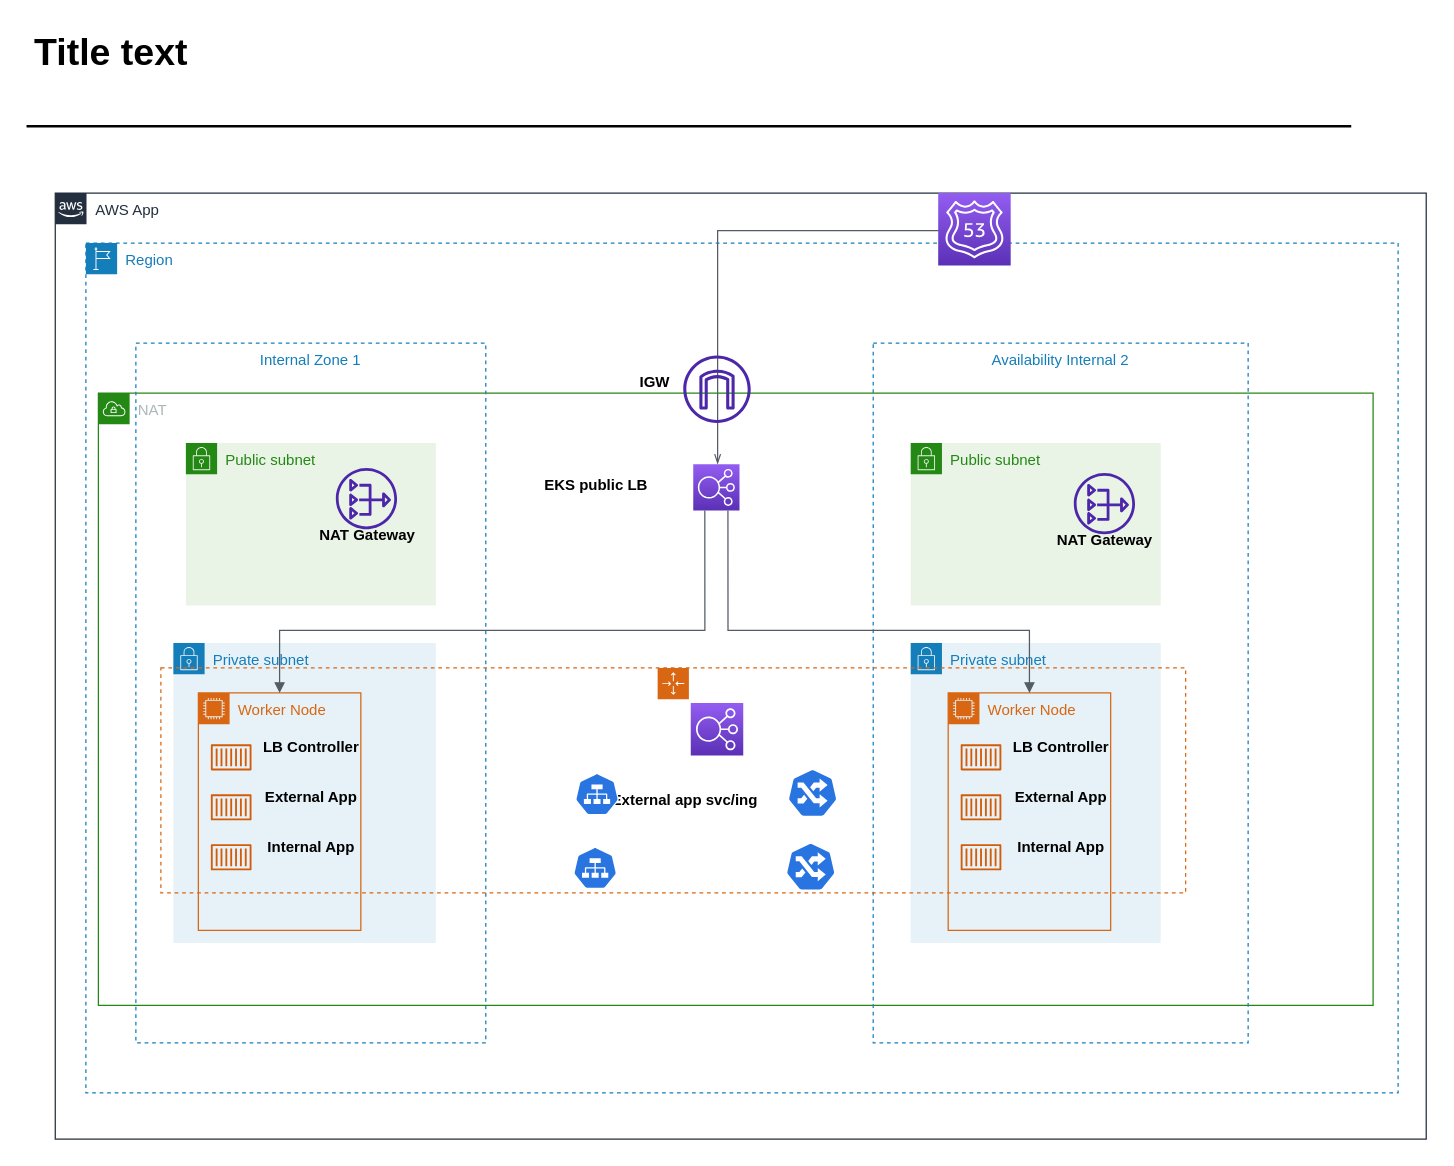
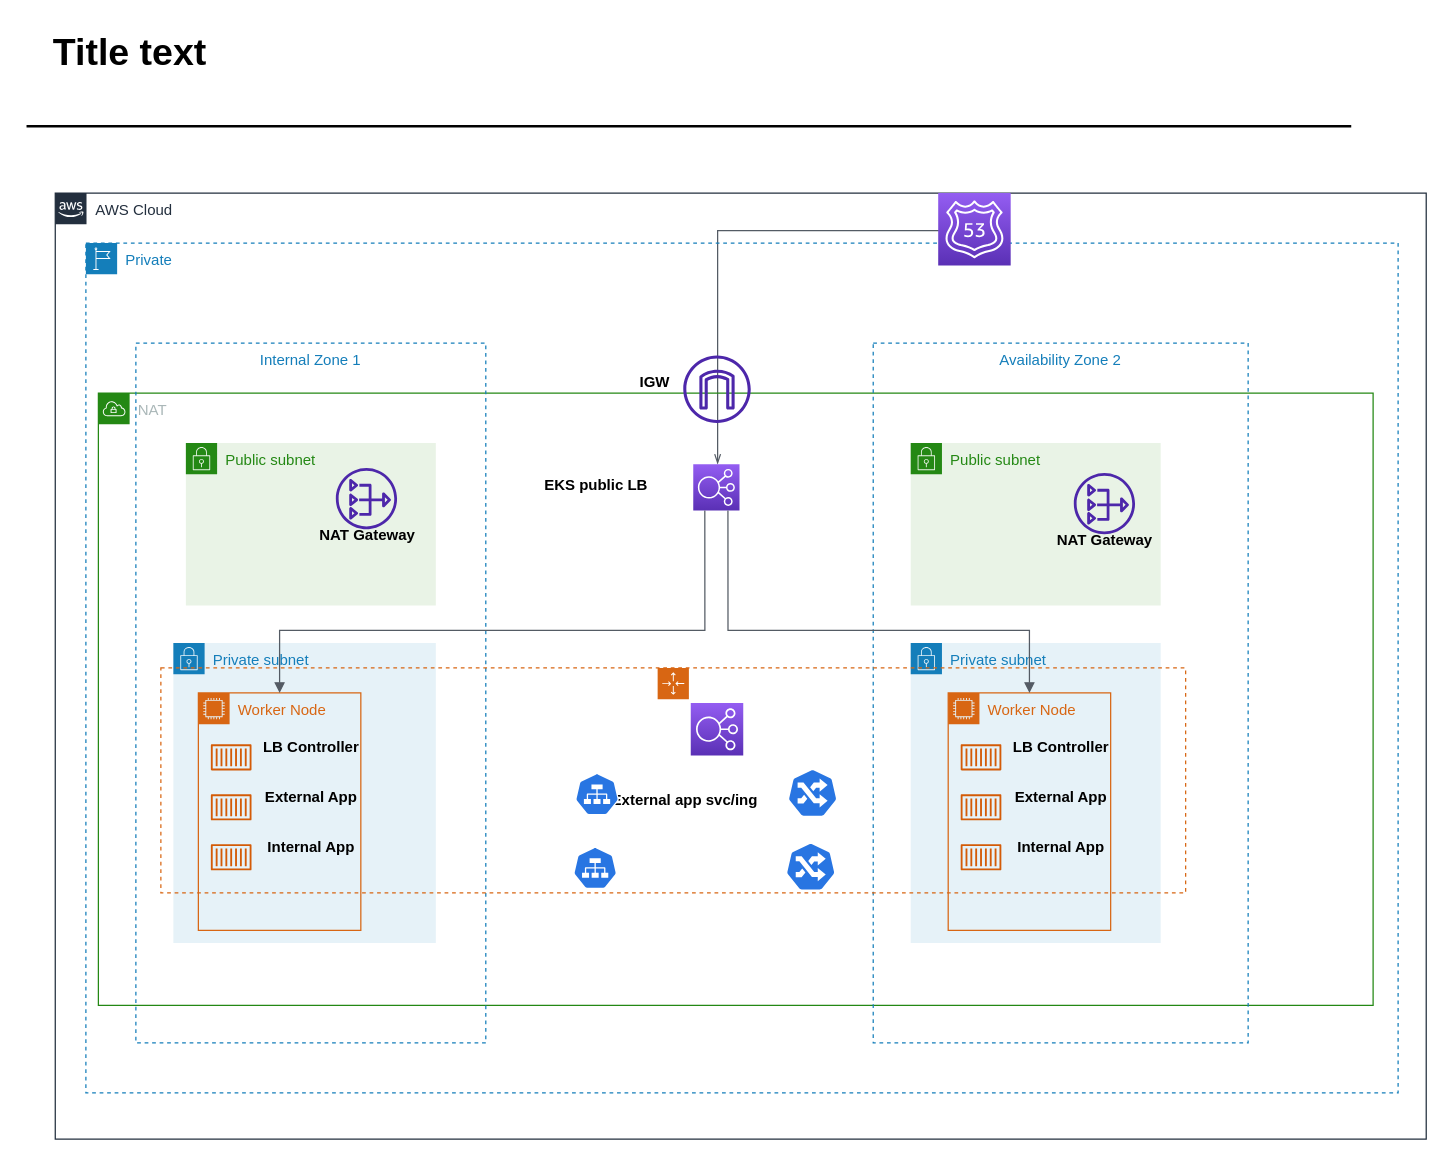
node "Title text": moved (113, 51) -> (131, 51)
node "AWS App": label "AWS App" -> "AWS Cloud"
node "Region": label "Region" -> "Private"
node "Availability Internal 2": label "Availability Internal 2" -> "Availability Zone 2"
